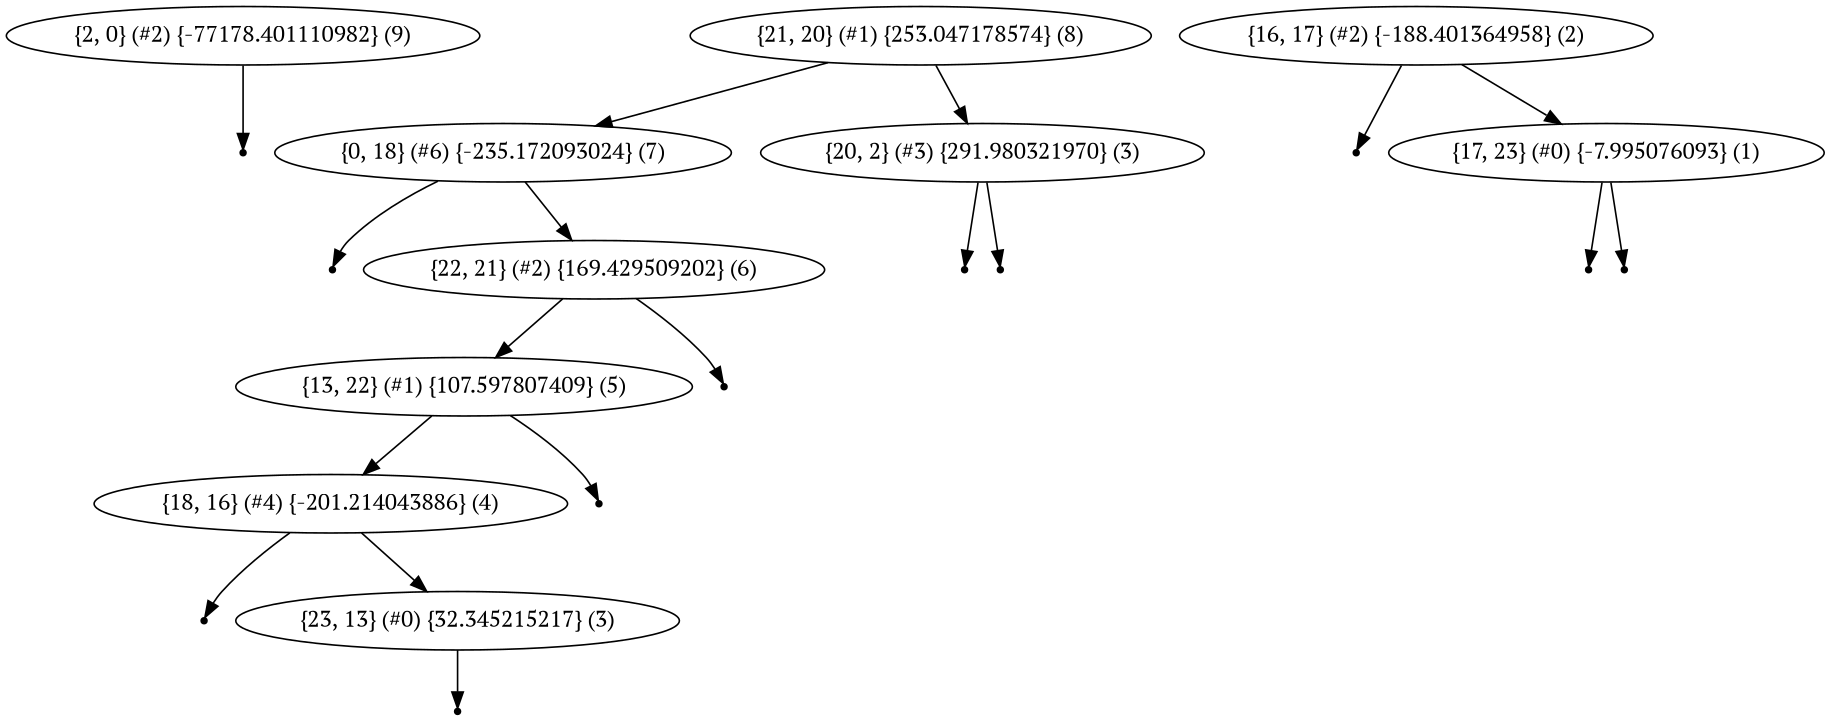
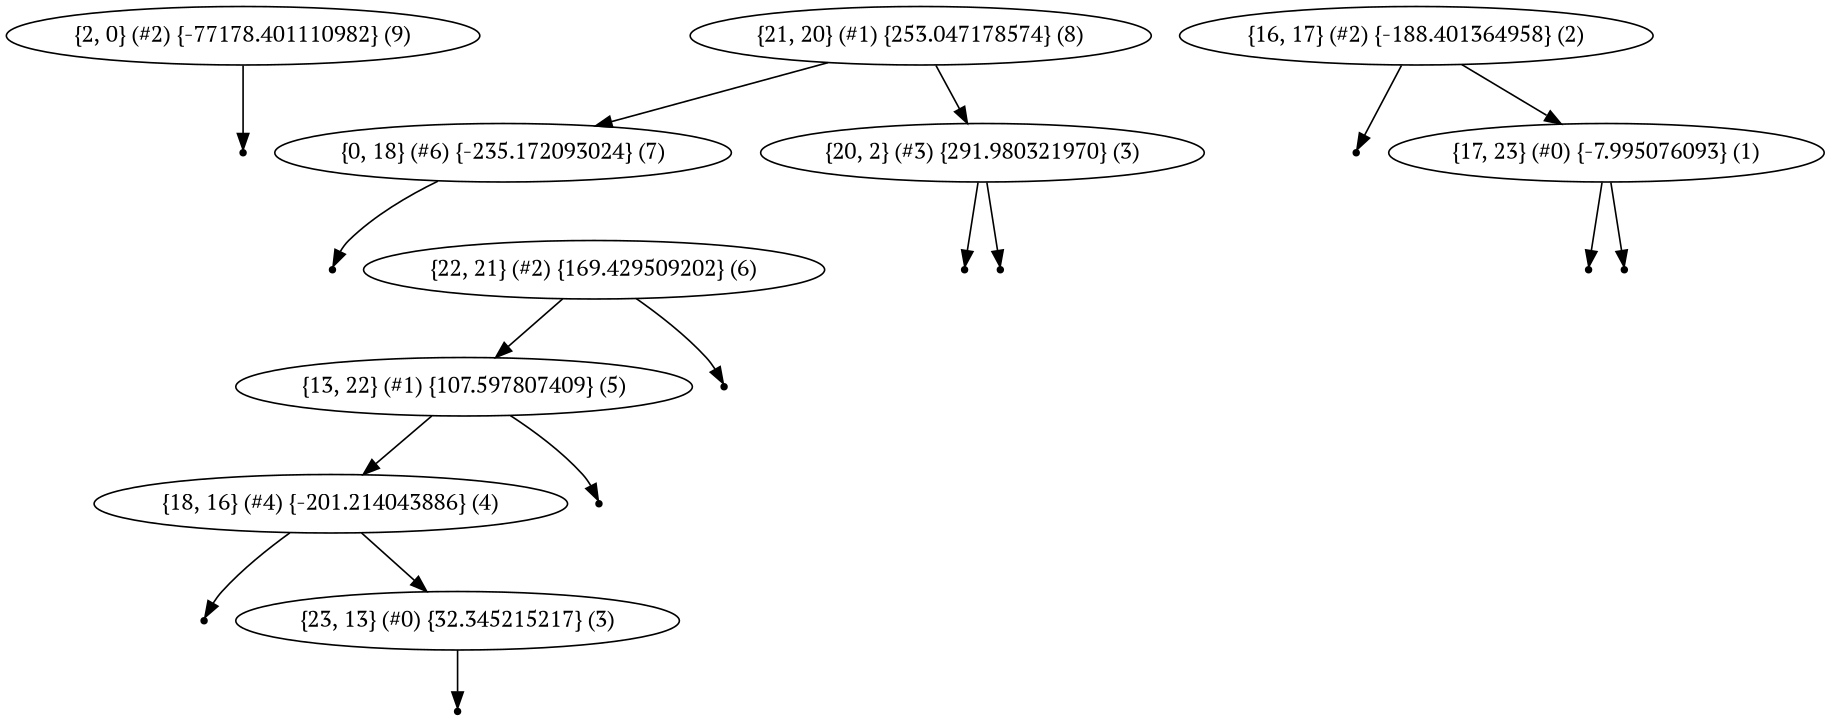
edge "{0, 18} (#6) {-235.172093024} (7)" -> "{22, 21} (#2) {169.429509202} (6)": removed
